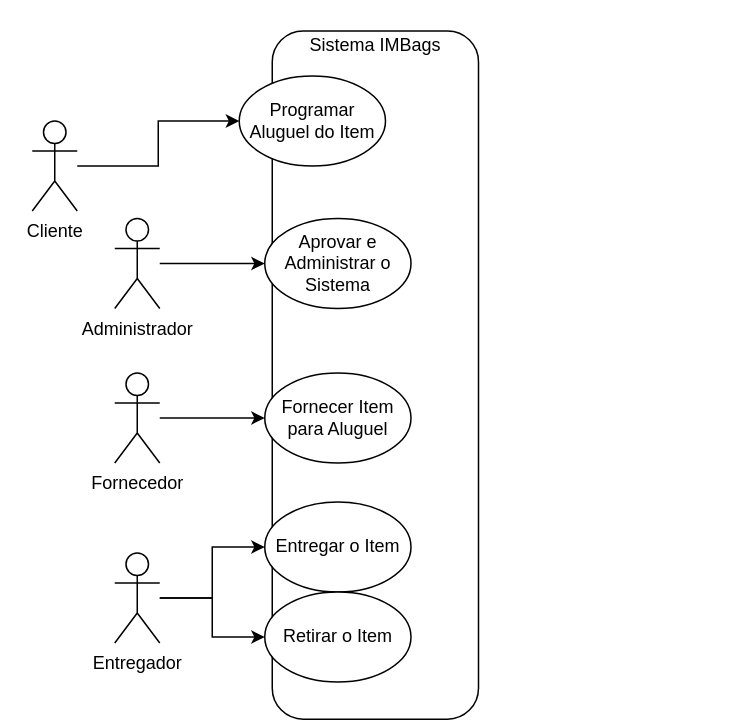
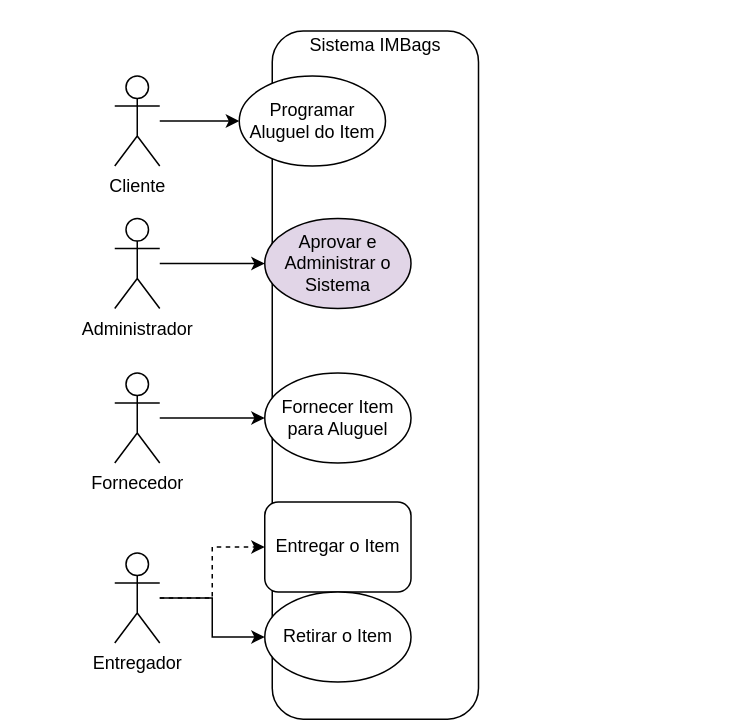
node "Cliente": moved (55, 166) -> (137, 121)
node "Aprovar e Administrar o Sistema": fillcolor #ffffff -> #e1d5e7
node "Entregar o Item": shape ellipse -> rounded rectangle
edge "Entregador" -> "Entregar o Item": style solid -> dashed
